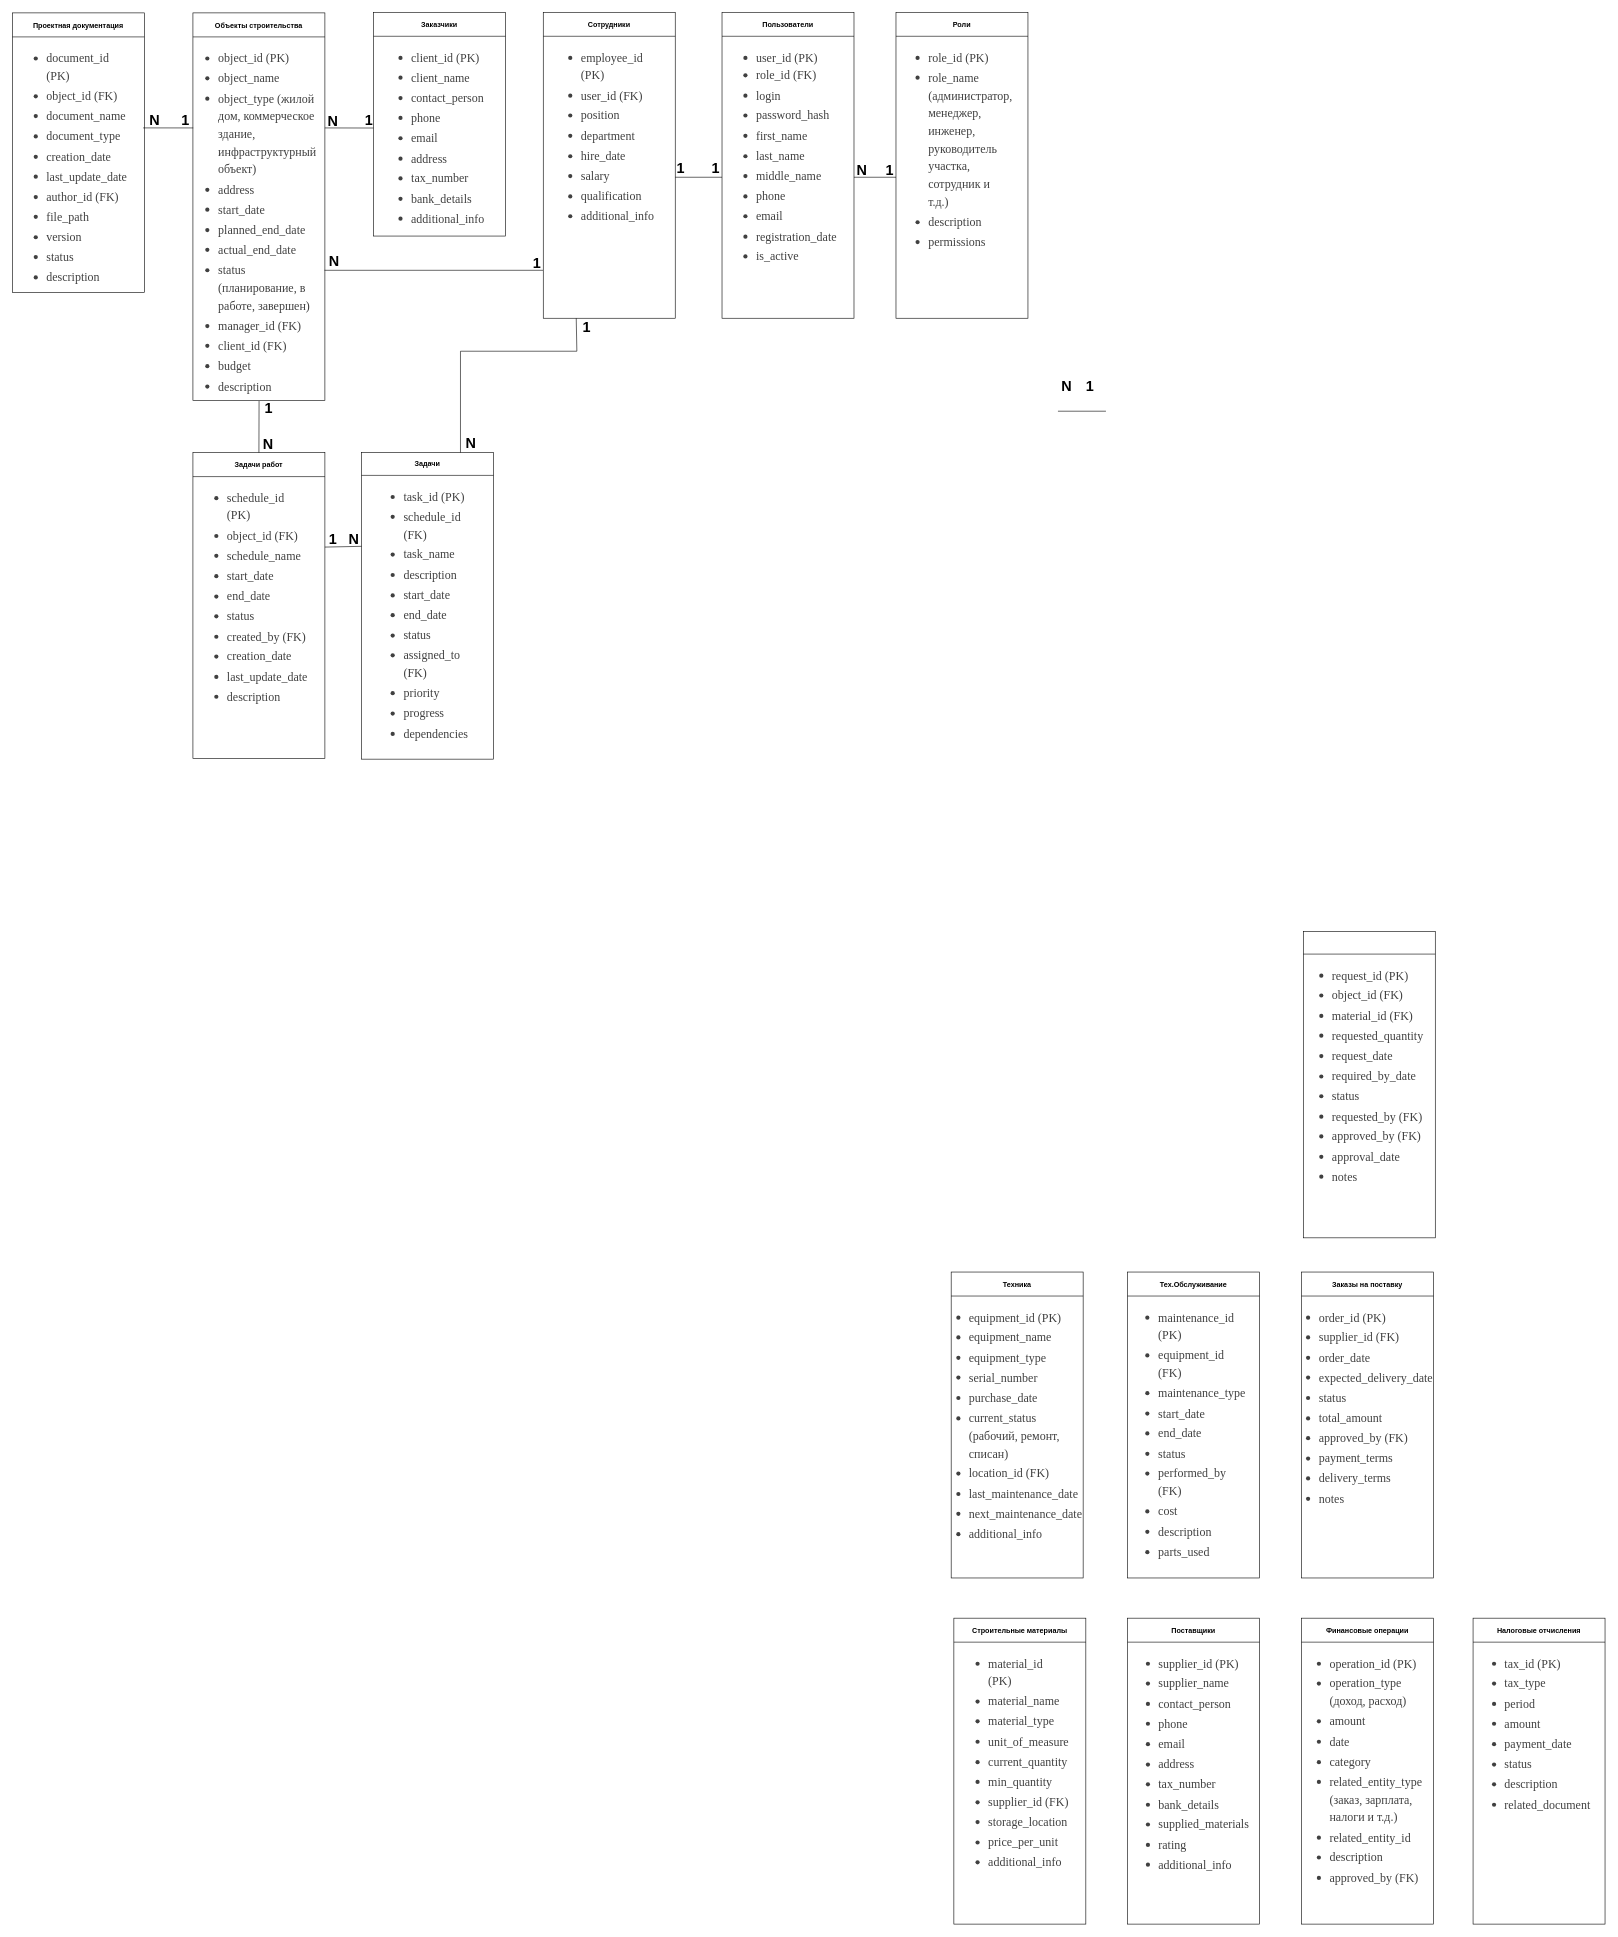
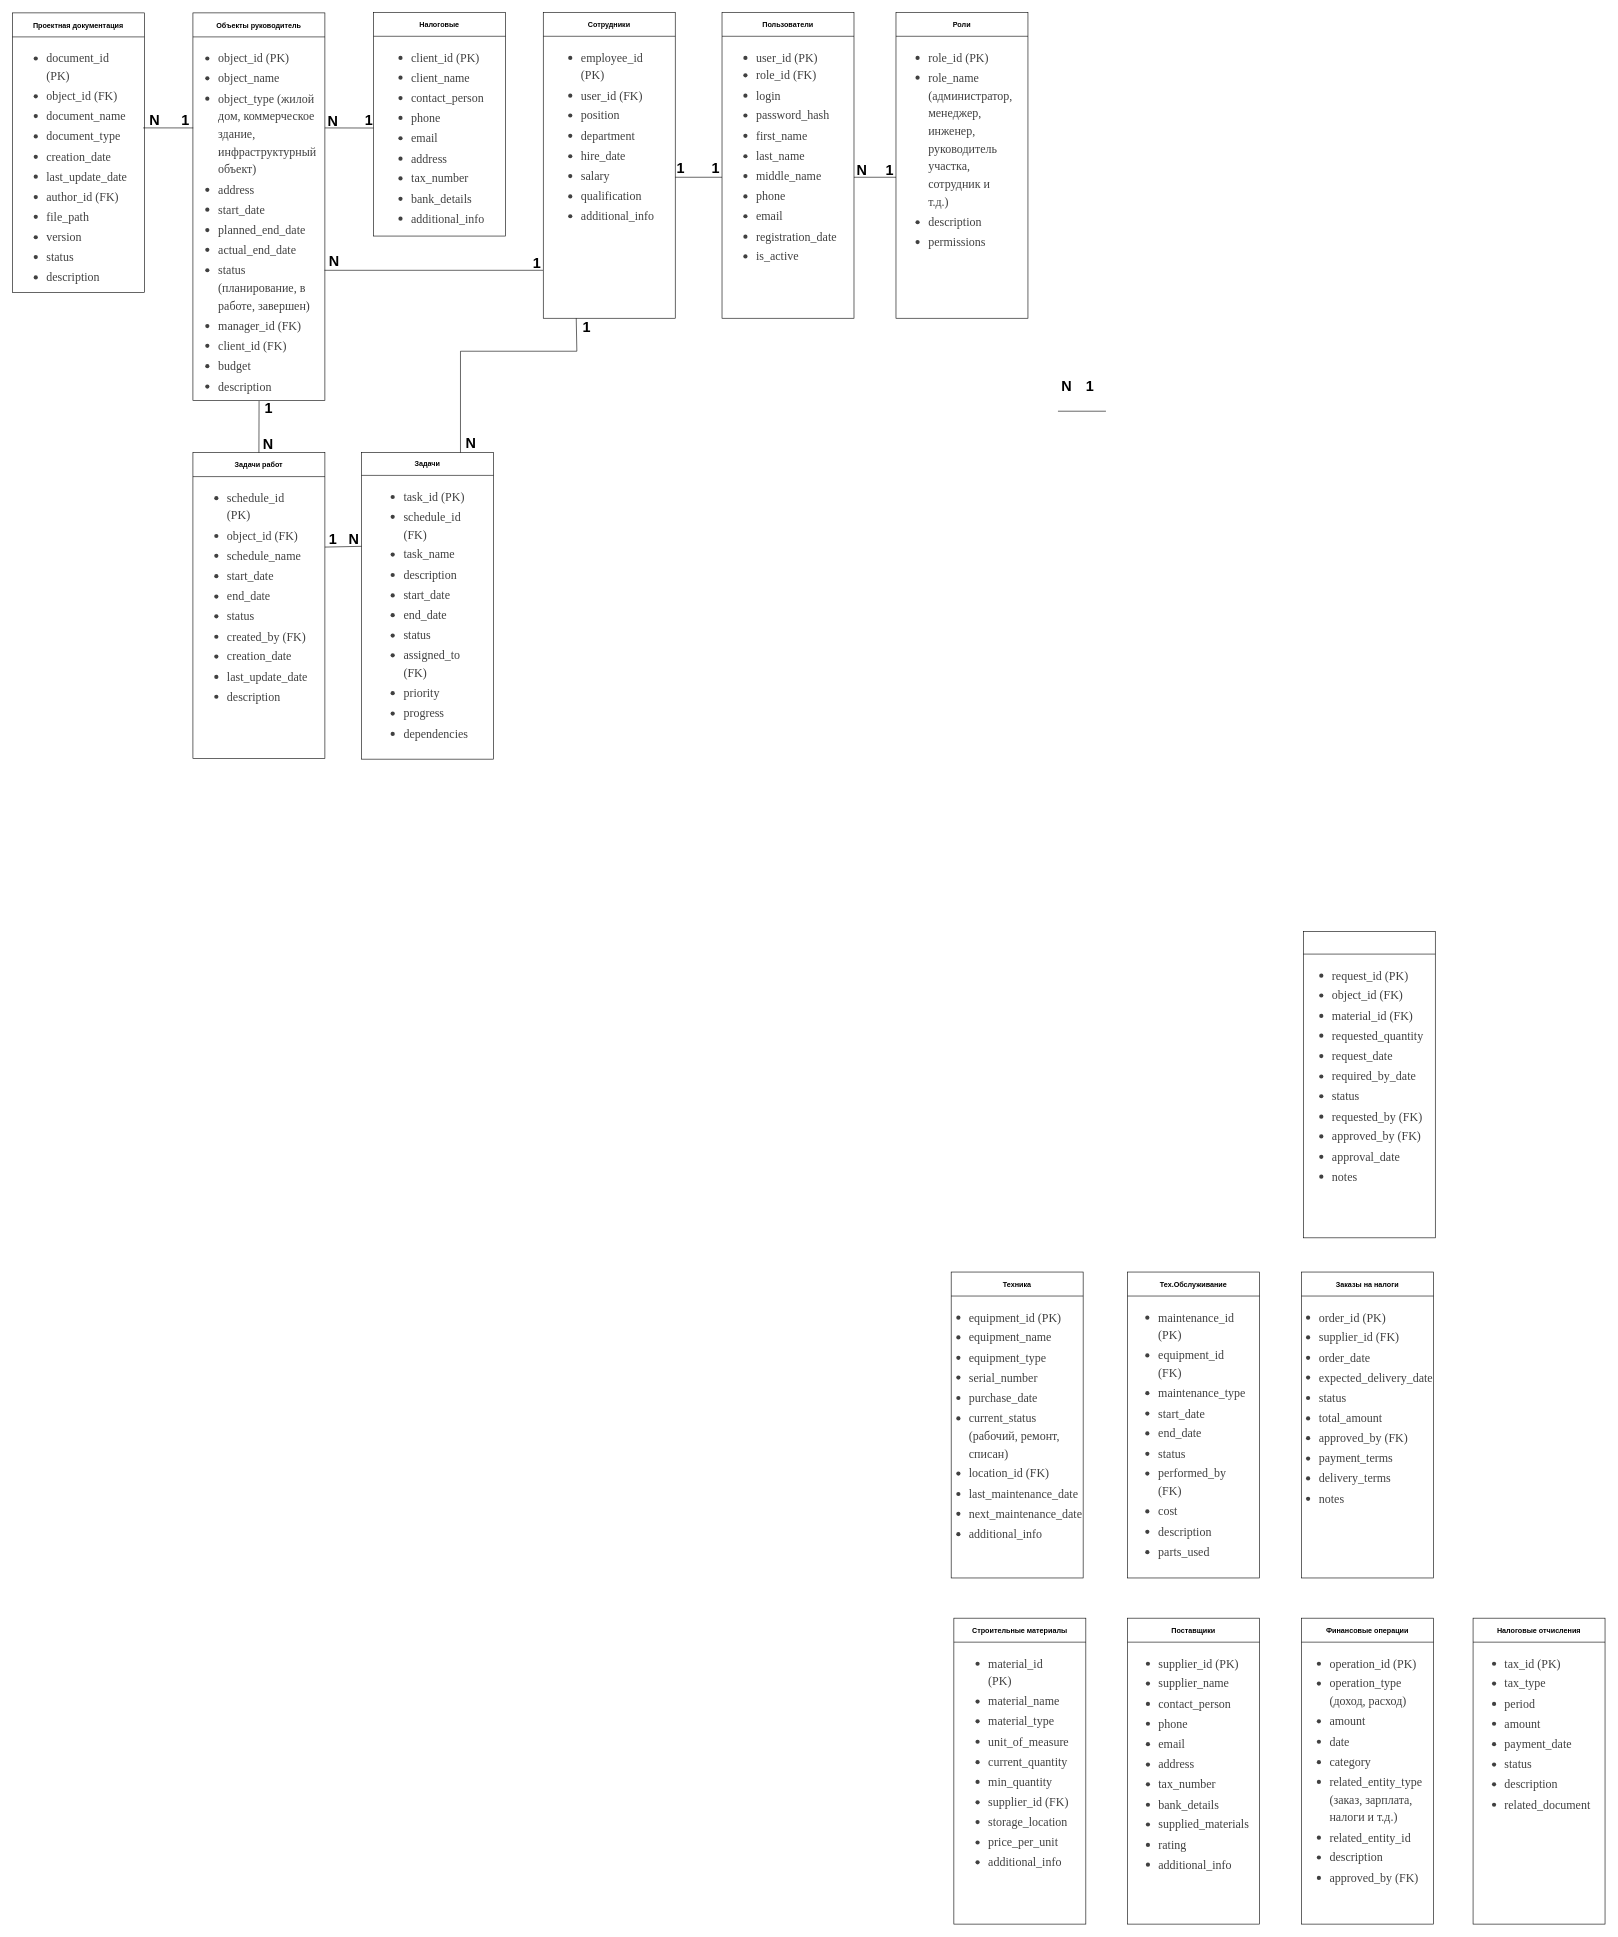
node "Объекты строительства": label "Объекты строительства" -> "Объекты руководитель"
node "Заказчики": label "Заказчики" -> "Налоговые"
node "Заказы на поставку": label "Заказы на поставку" -> "Заказы на налоги"
